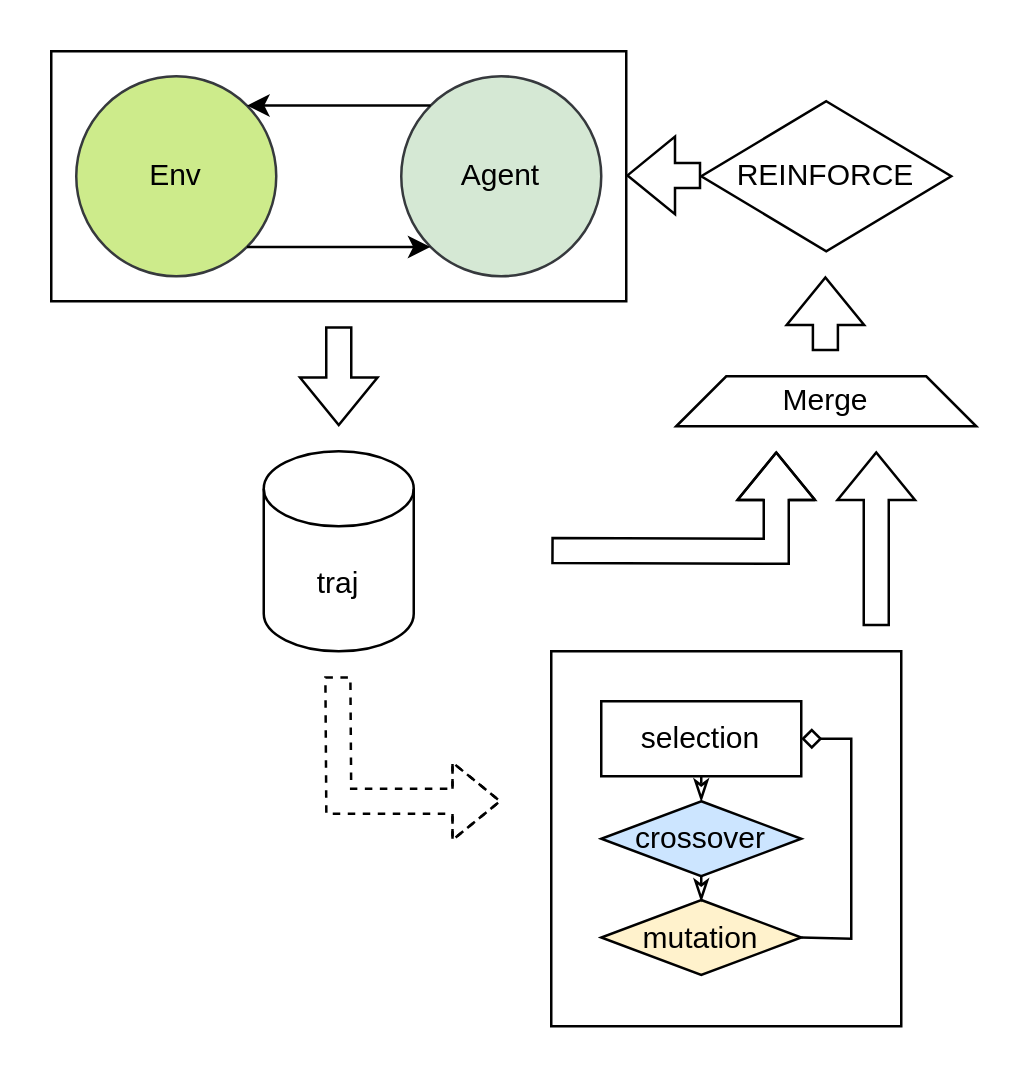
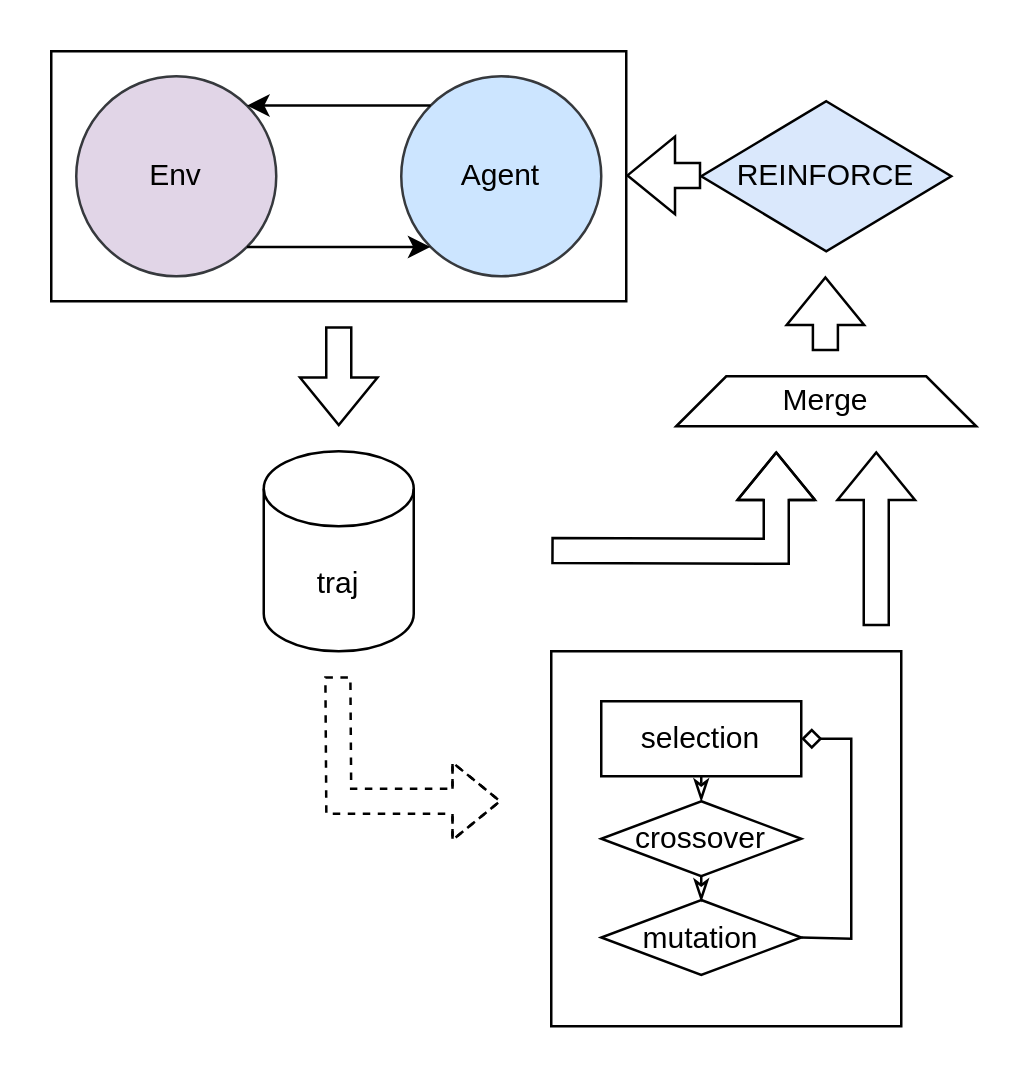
node "Env": fillcolor #cdeb8b -> #e1d5e7
node "Agent": fillcolor #d5e8d4 -> #cce5ff
node "REINFORCE": fillcolor #ffffff -> #dae8fc
node "crossover": fillcolor #cce5ff -> #ffffff
node "mutation": fillcolor #fff2cc -> #ffffff
